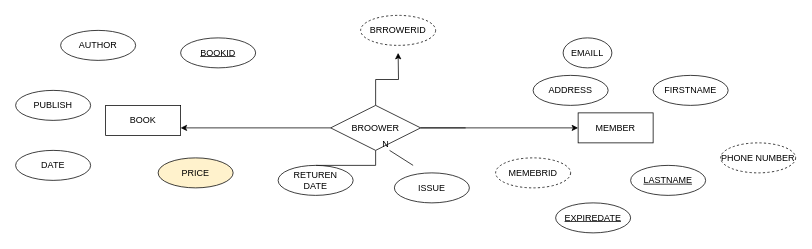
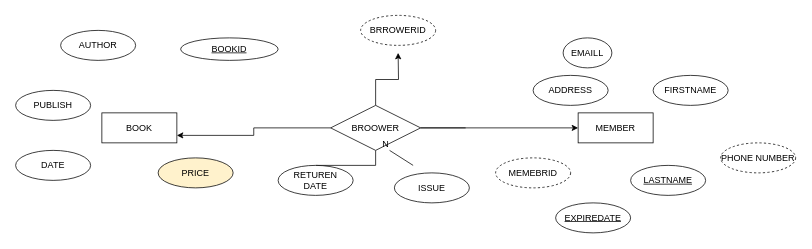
node "BOOKID": size 75x30 -> 98x23
node "BOOK": moved (143, 120) -> (139, 128)
